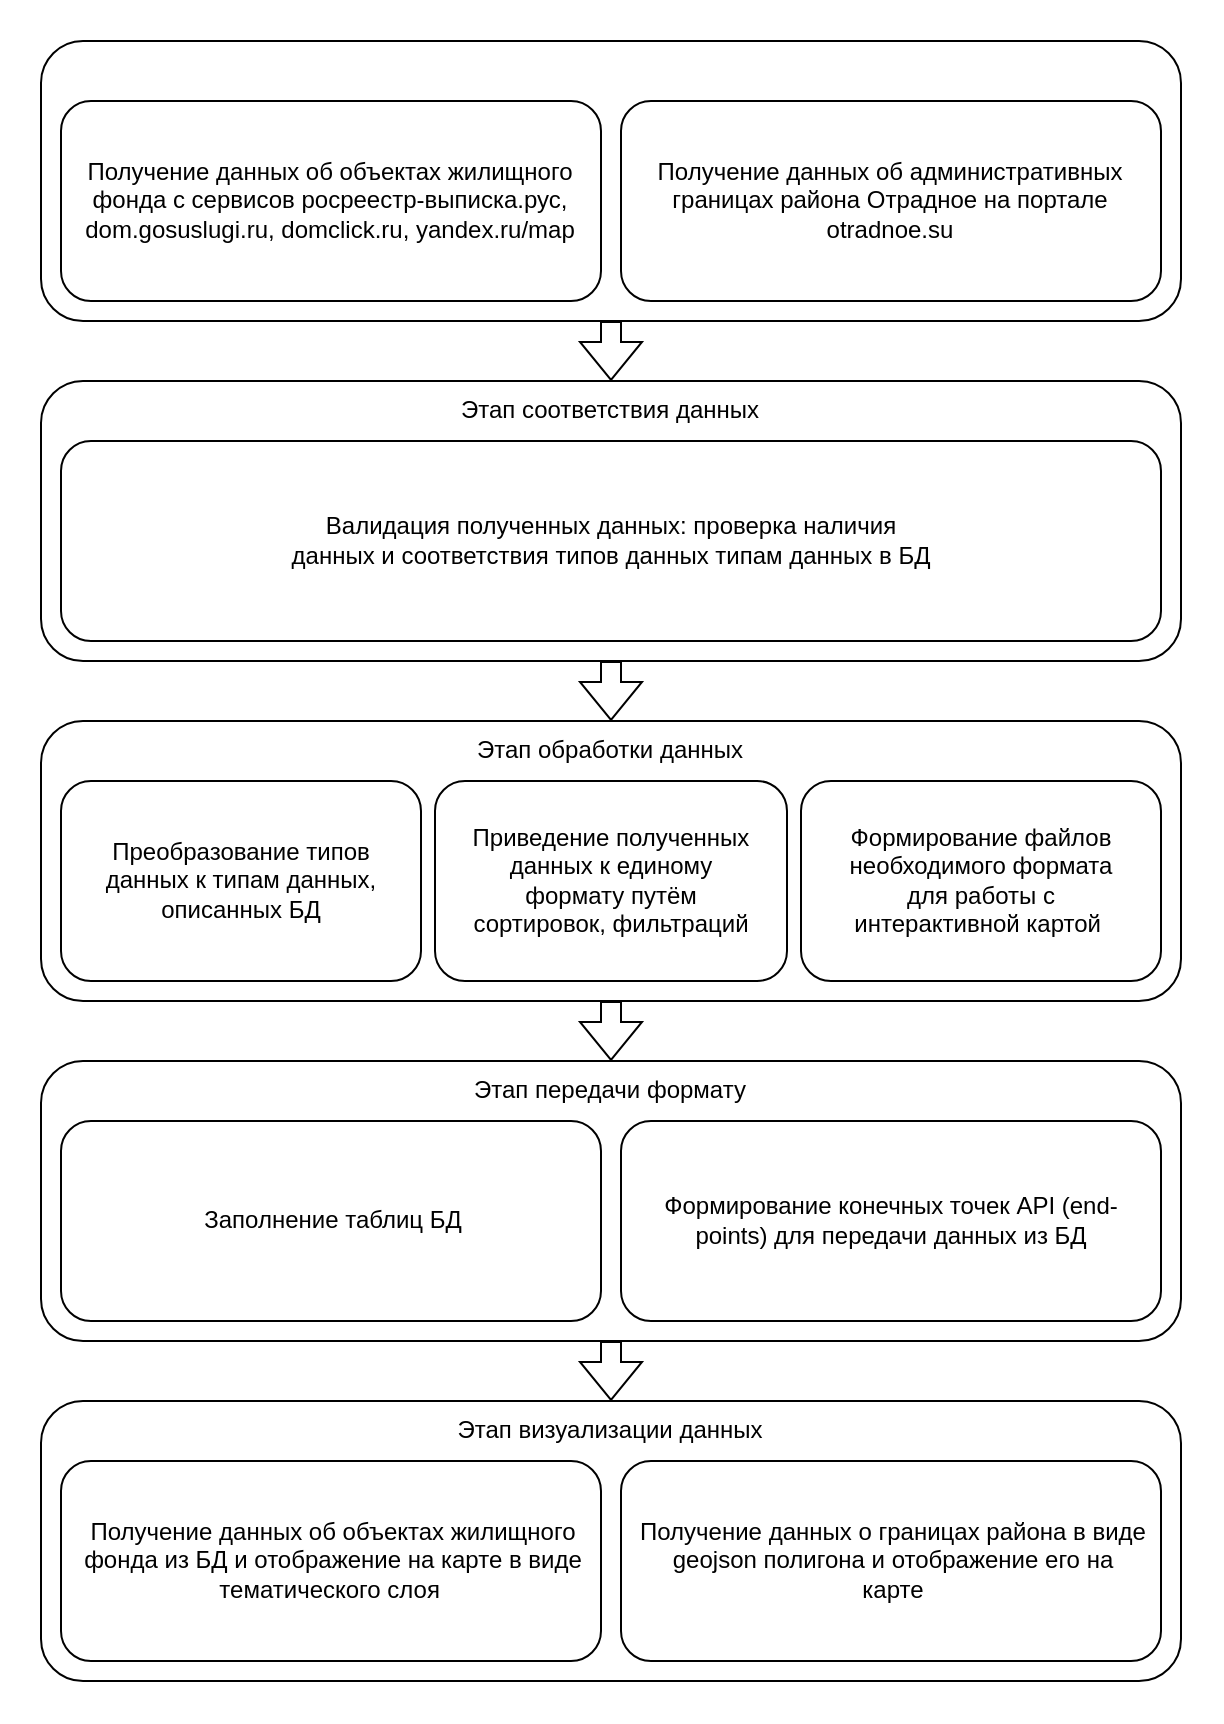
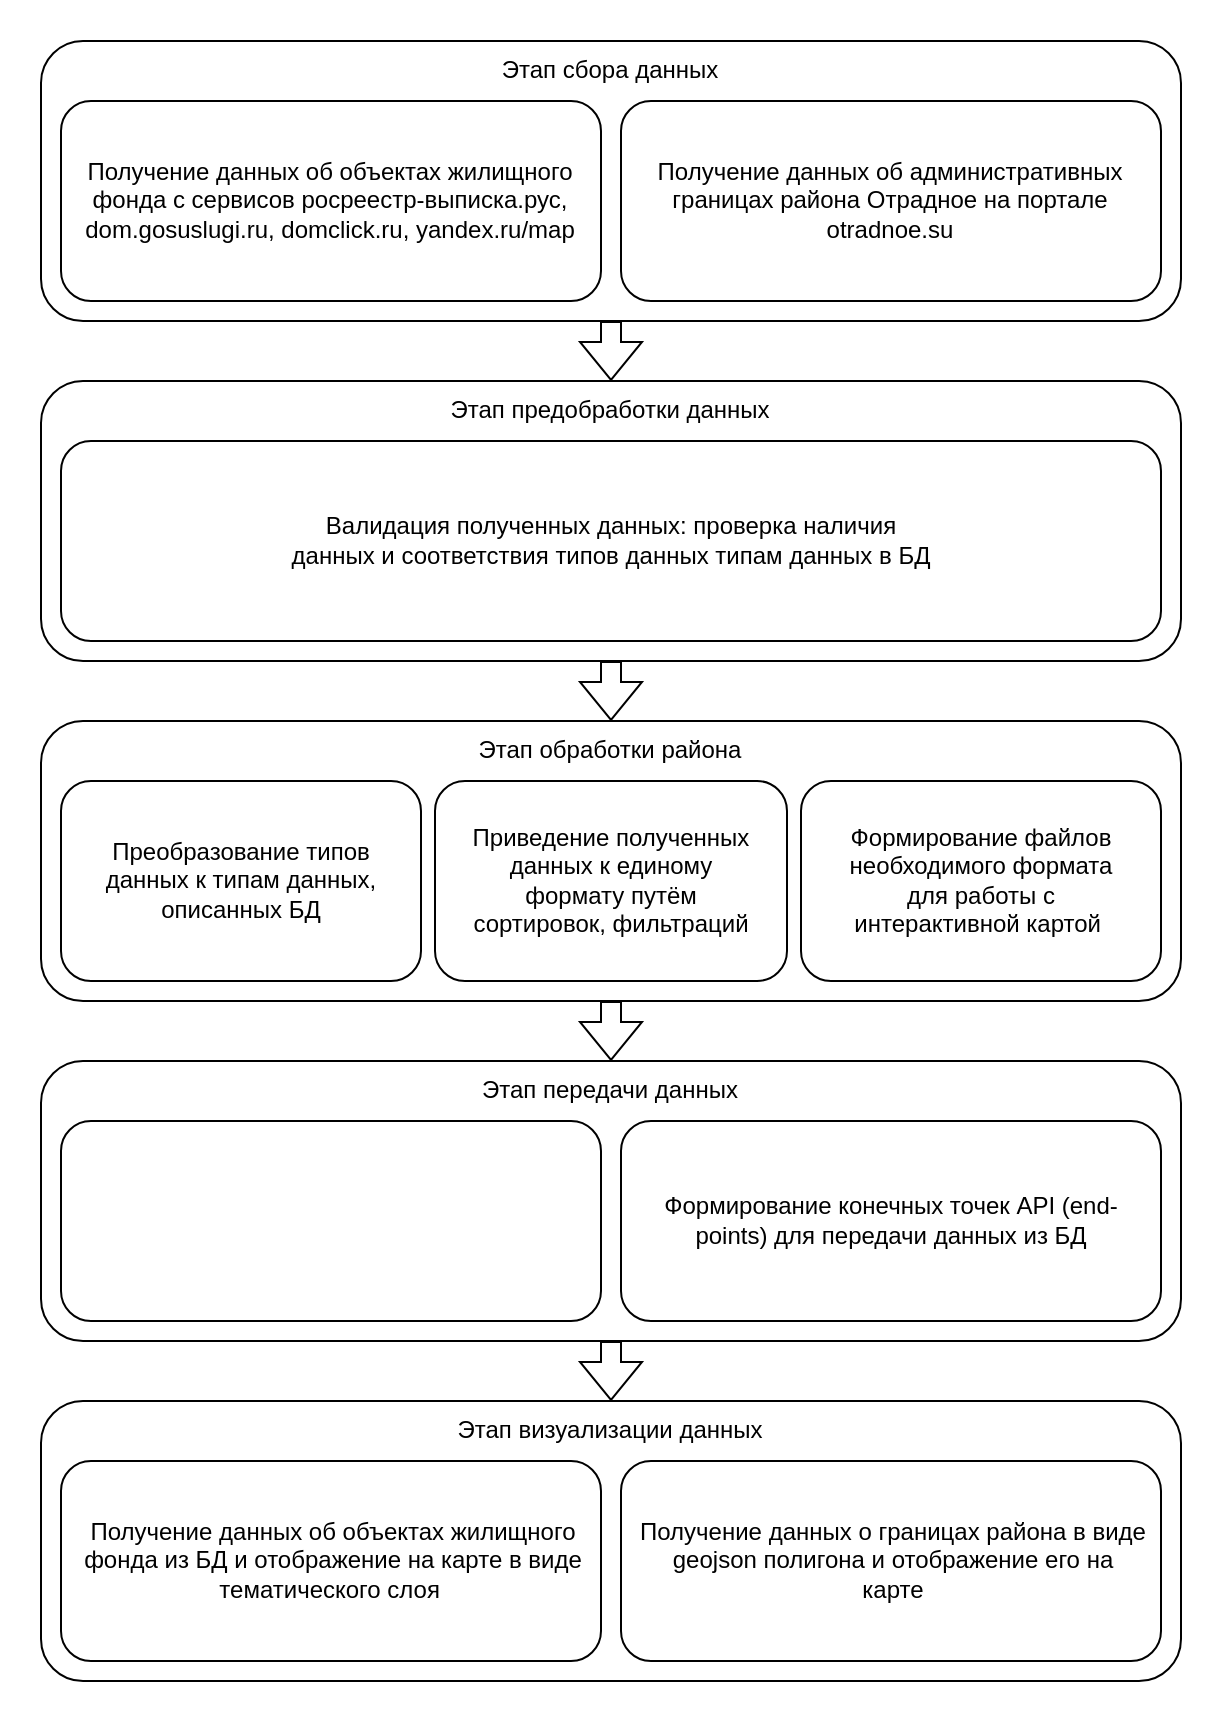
node "Этап сбора данных": added
node "Этап соответствия данных": label "Этап соответствия данных" -> "Этап предобработки данных"
node "Этап обработки данных": label "Этап обработки данных" -> "Этап обработки района"
node "Этап передачи формату": label "Этап передачи формату" -> "Этап передачи данных"
node "Заполнение таблиц БД": removed
